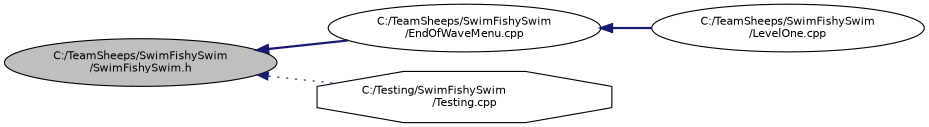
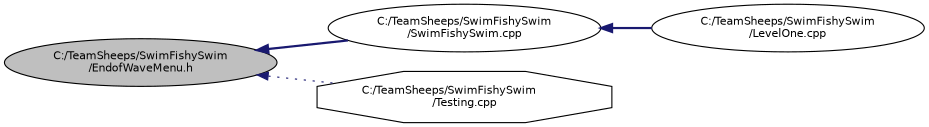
node "C:/TeamSheeps/SwimFishySwim /EndOfWaveMenu.cpp": label "C:/TeamSheeps/SwimFishySwim /EndOfWaveMenu.cpp" -> "C:/TeamSheeps/SwimFishySwim /SwimFishySwim.cpp"
node "C:/TeamSheeps/SwimFishySwim /SwimFishySwim.h": label "C:/TeamSheeps/SwimFishySwim /SwimFishySwim.h" -> "C:/TeamSheeps/SwimFishySwim /EndofWaveMenu.h"
node "C:/Testing/SwimFishySwim /Testing.cpp": label "C:/Testing/SwimFishySwim /Testing.cpp" -> "C:/TeamSheeps/SwimFishySwim /Testing.cpp"
